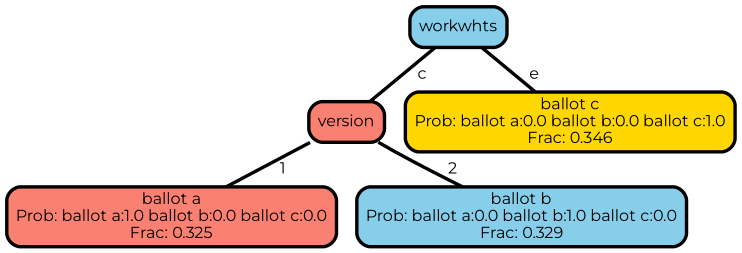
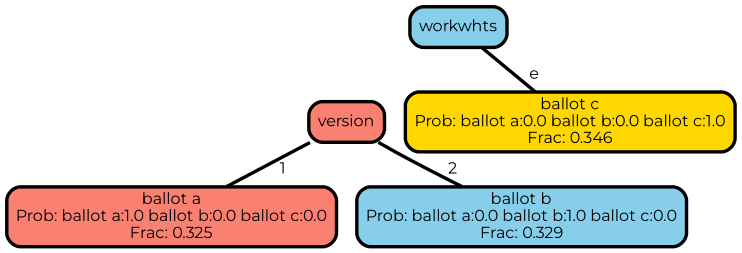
edge "workwhts" -- "version": removed, label "c"
